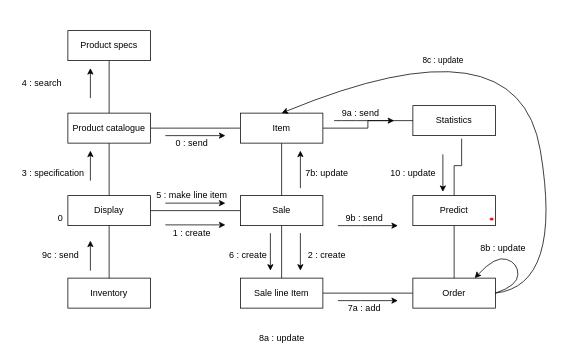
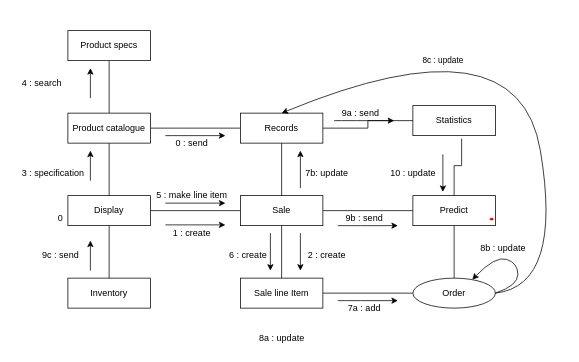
node "Item": label "Item" -> "Records"
edge "Sale" -- "Predict": added
node "Order": shape rectangle -> ellipse
